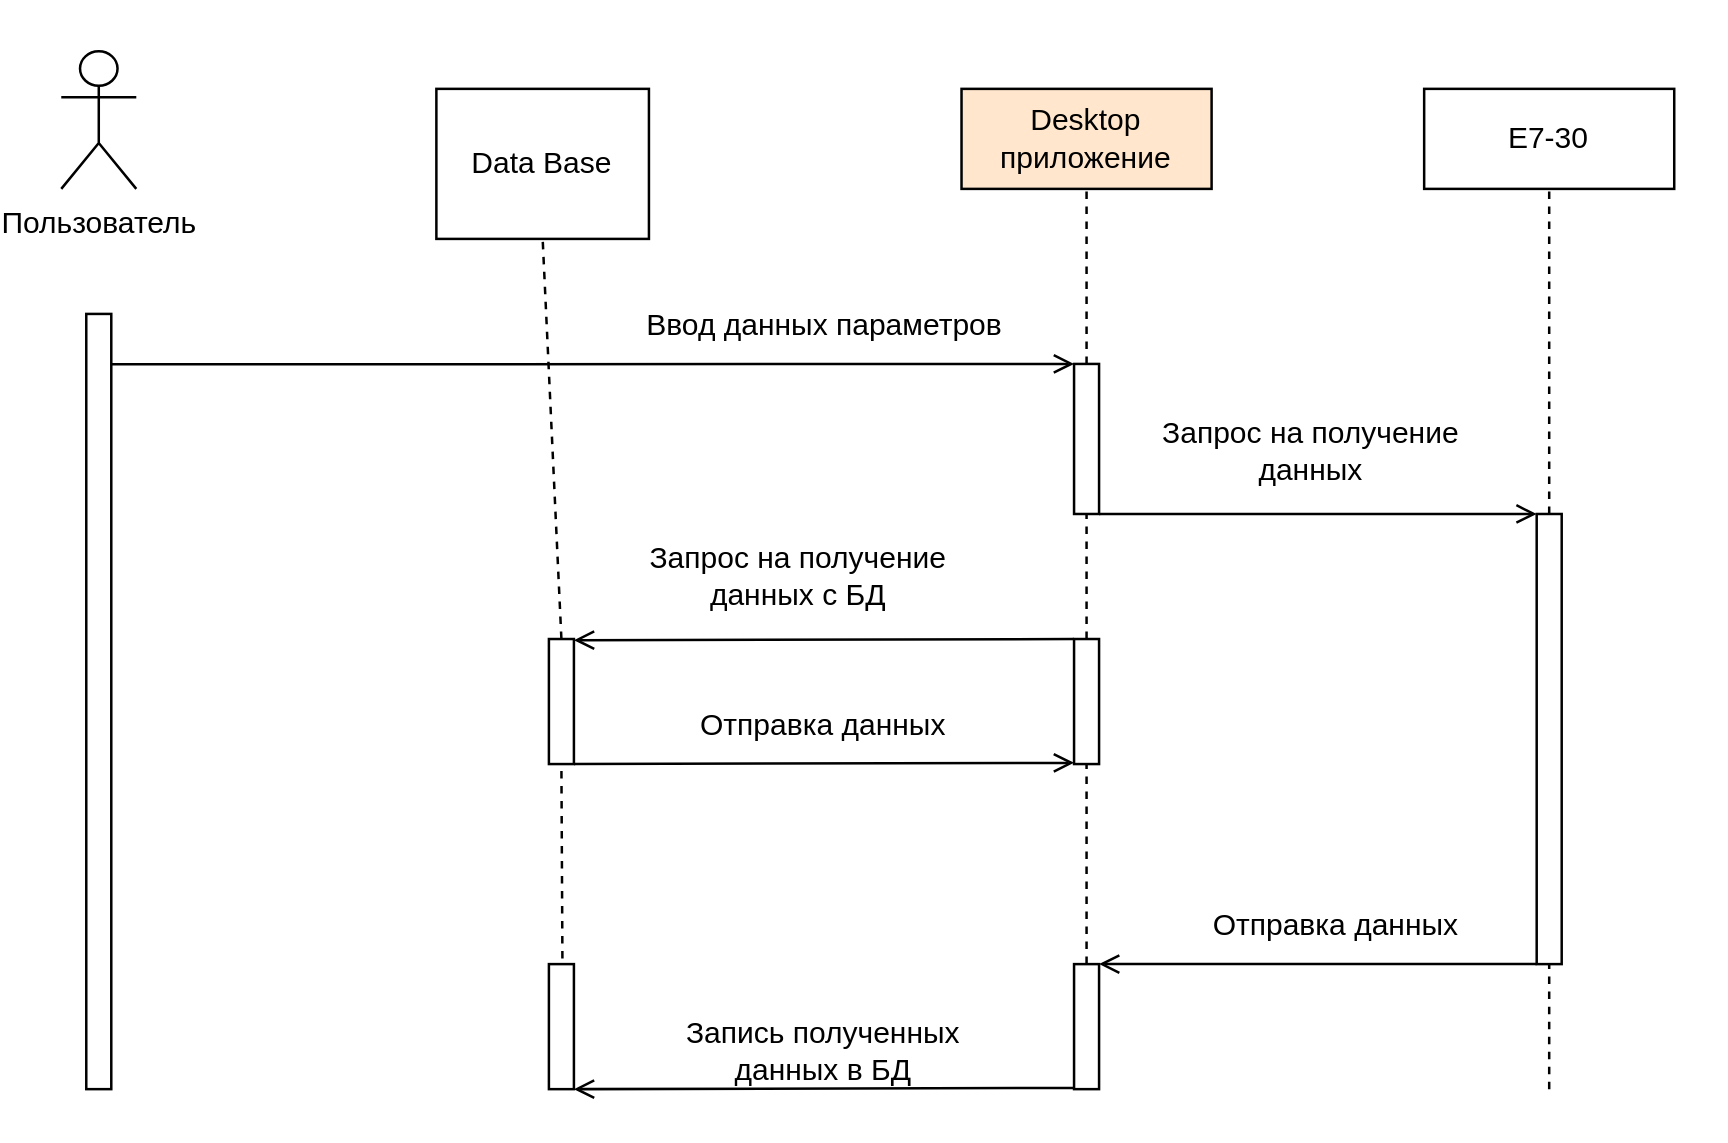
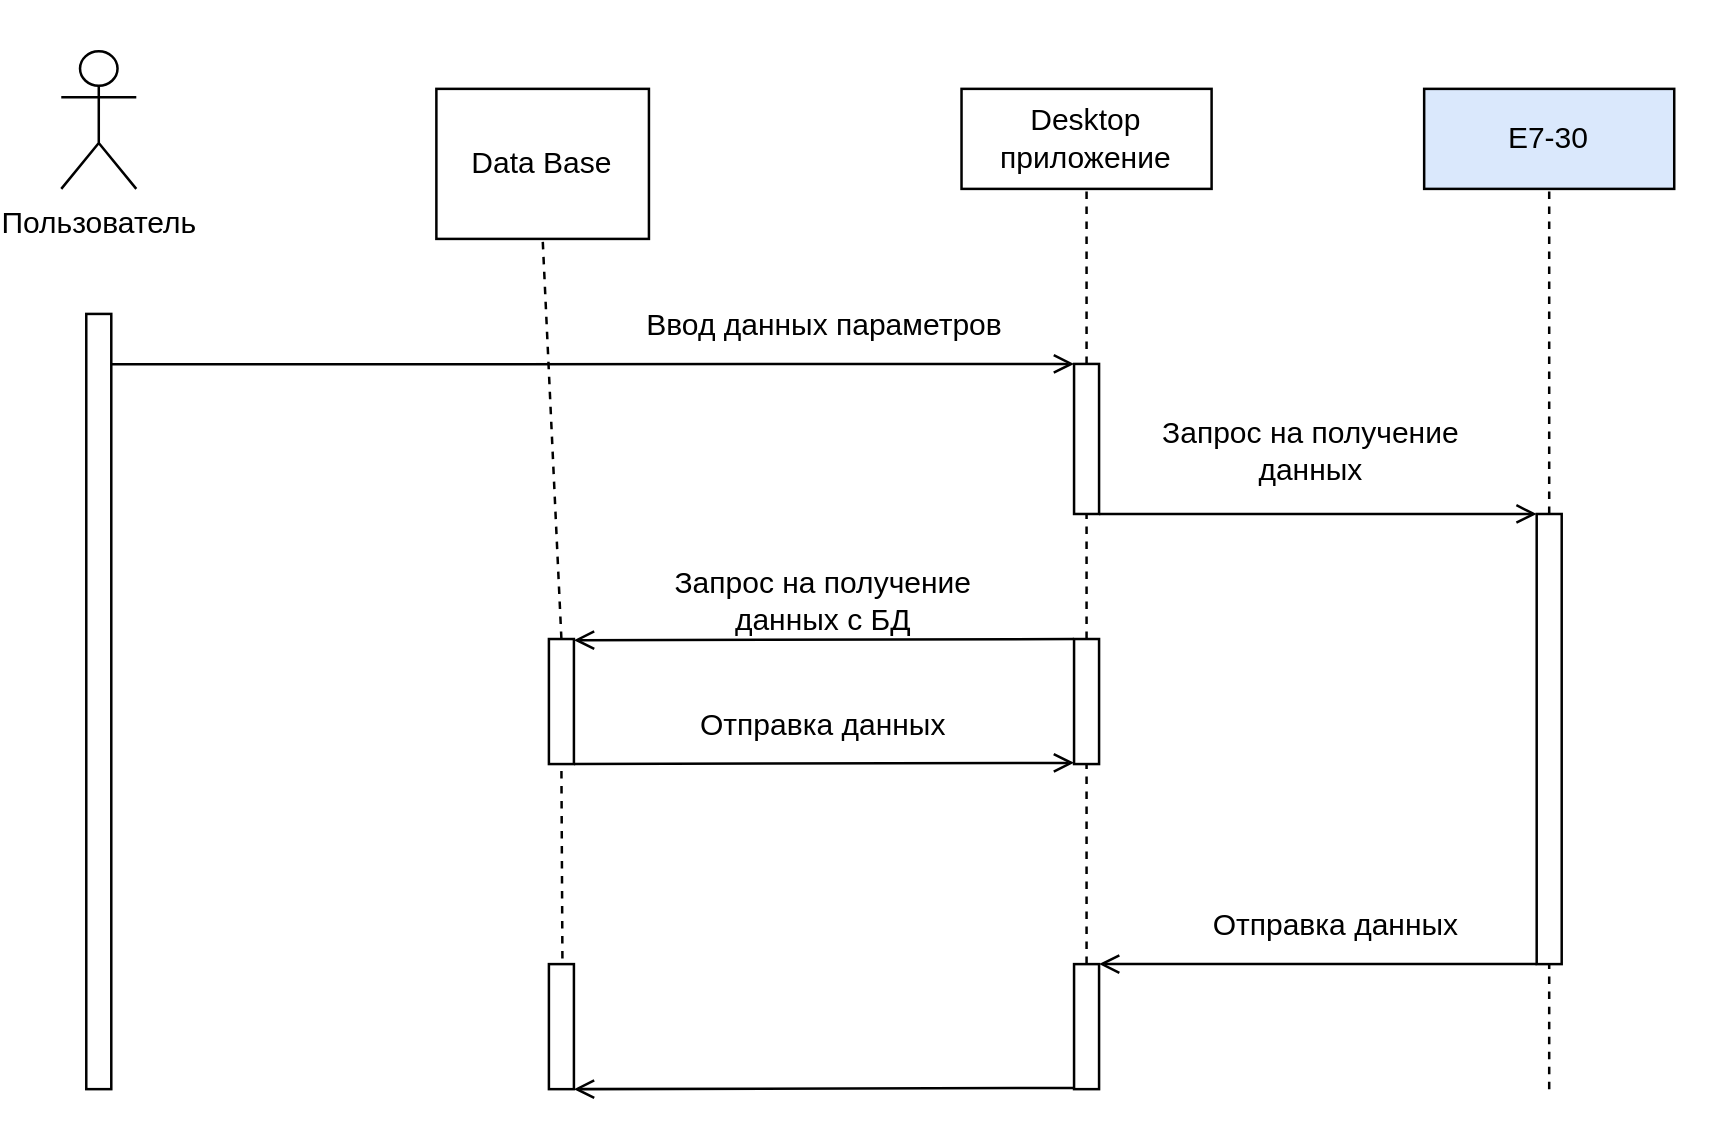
node "Desktop приложение": fillcolor #ffe6cc -> #ffffff
node "E7-30": fillcolor #ffffff -> #dae8fc
node "Запрос на получение данных с БД": moved (799, 576) -> (824, 601)
node "Запись полученных данных в БД": removed
